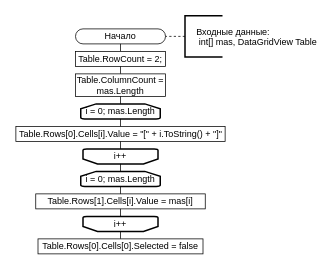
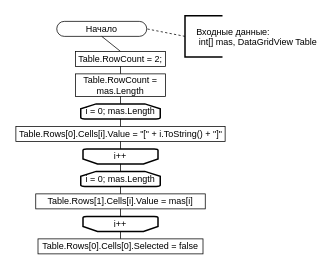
node "Начало": moved (120, 36) -> (102, 29)
node "Table.ColumnCount = mas.Length": label "Table.ColumnCount = mas.Length" -> "Table.RowCount = mas.Length"
